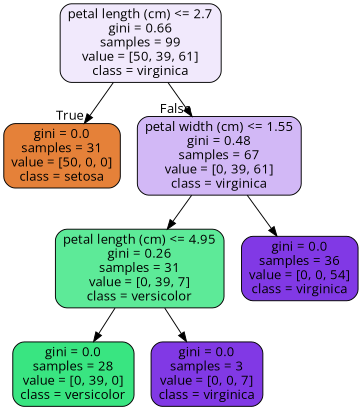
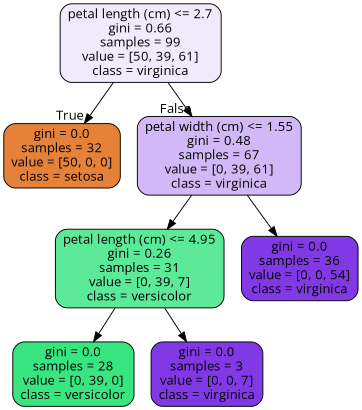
node "gini = 0.0 samples = 31 value = [50, 0, 0] class = setosa": label "gini = 0.0 samples = 31 value = [50, 0, 0] class = setosa" -> "gini = 0.0 samples = 32 value = [50, 0, 0] class = setosa"
